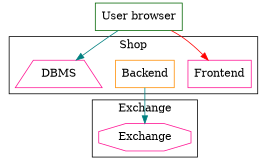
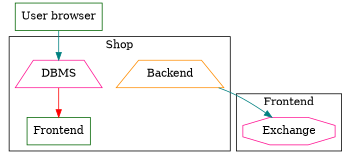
edge "User browser" -> "Frontend": now "DBMS" -> "Frontend"
node "Backend": shape box -> trapezium
node "Frontend": color deeppink -> darkgreen
cluster "Exchange": label "Exchange" -> "Frontend"
